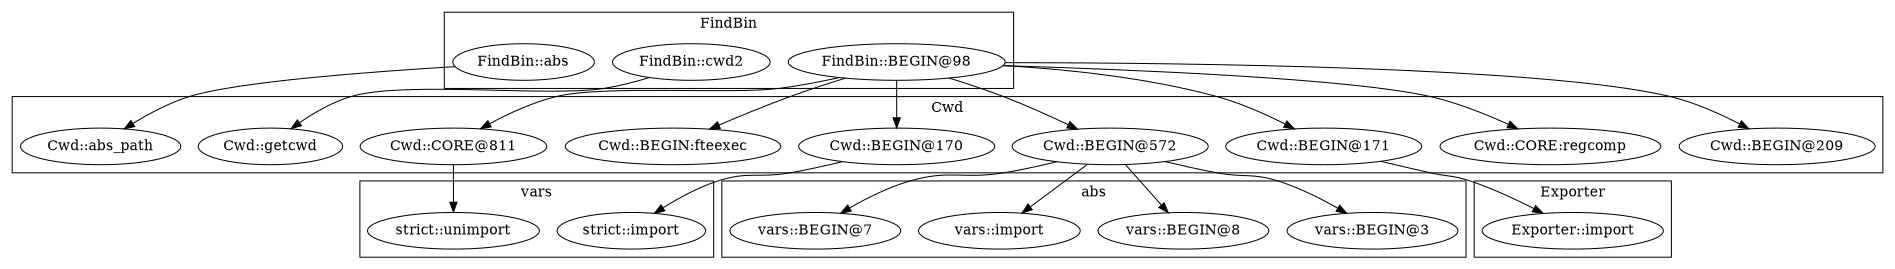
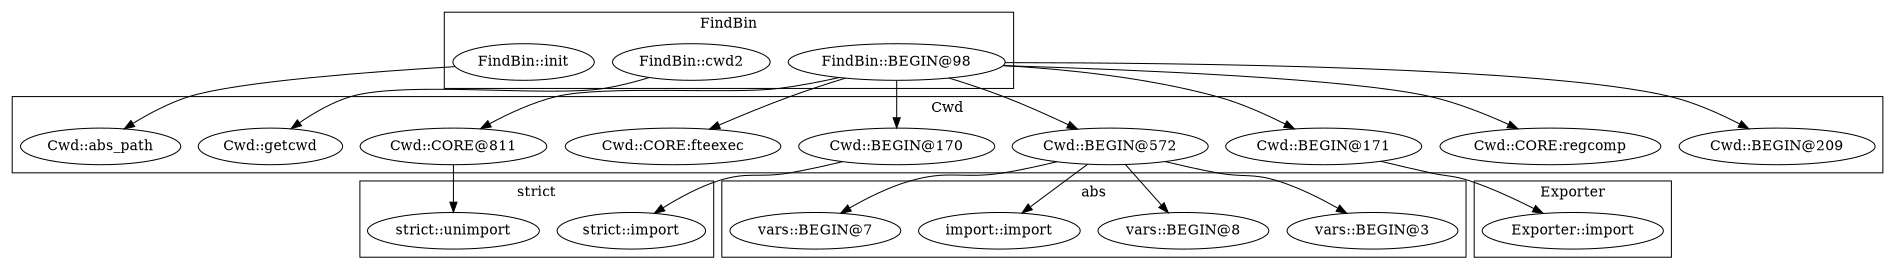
node "FindBin::abs": label "FindBin::abs" -> "FindBin::init"
node "Cwd::BEGIN:fteexec": label "Cwd::BEGIN:fteexec" -> "Cwd::CORE:fteexec"
cluster "vars": label "vars" -> "strict"
node "vars::import": label "vars::import" -> "import::import"
